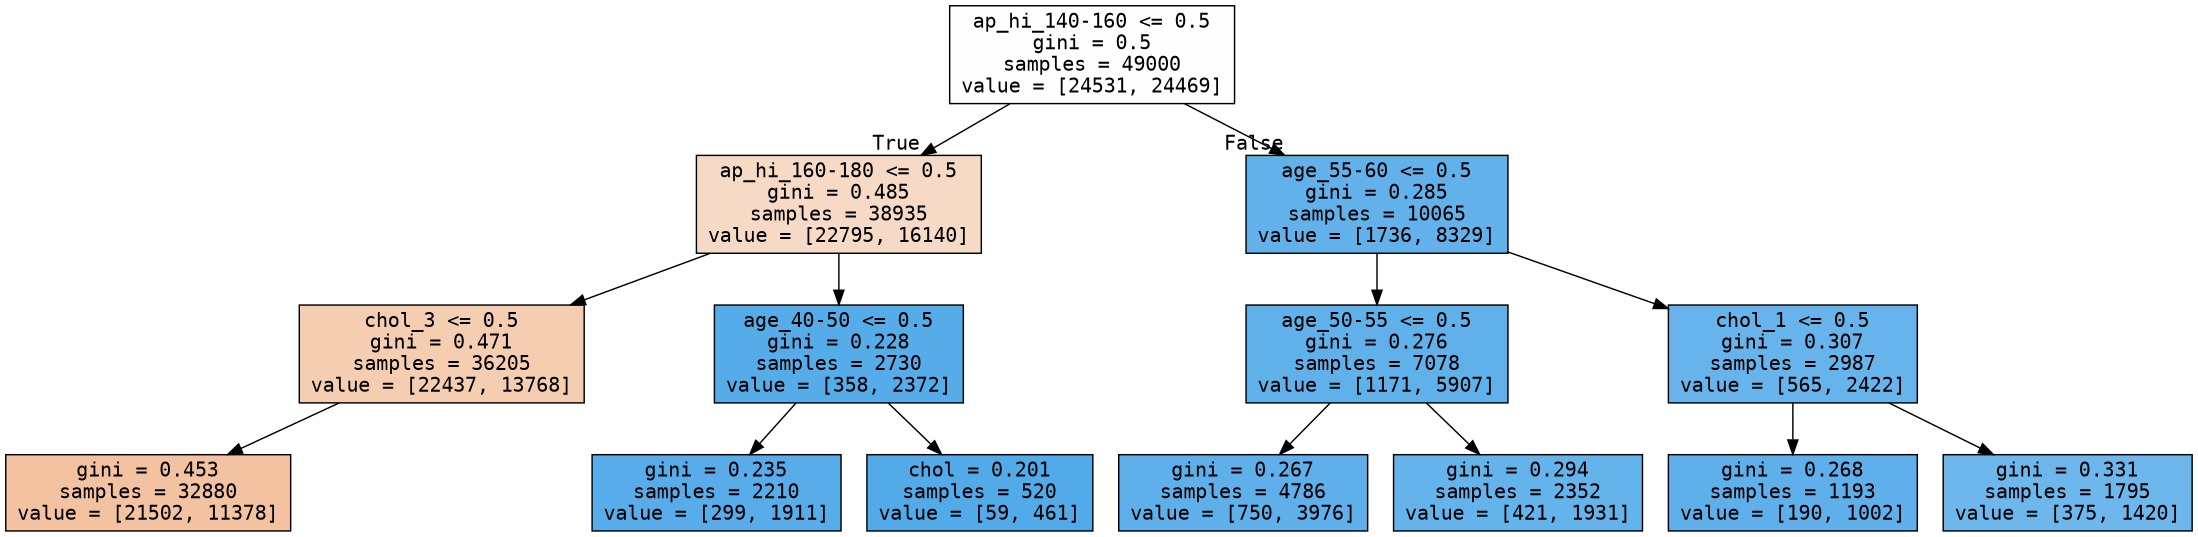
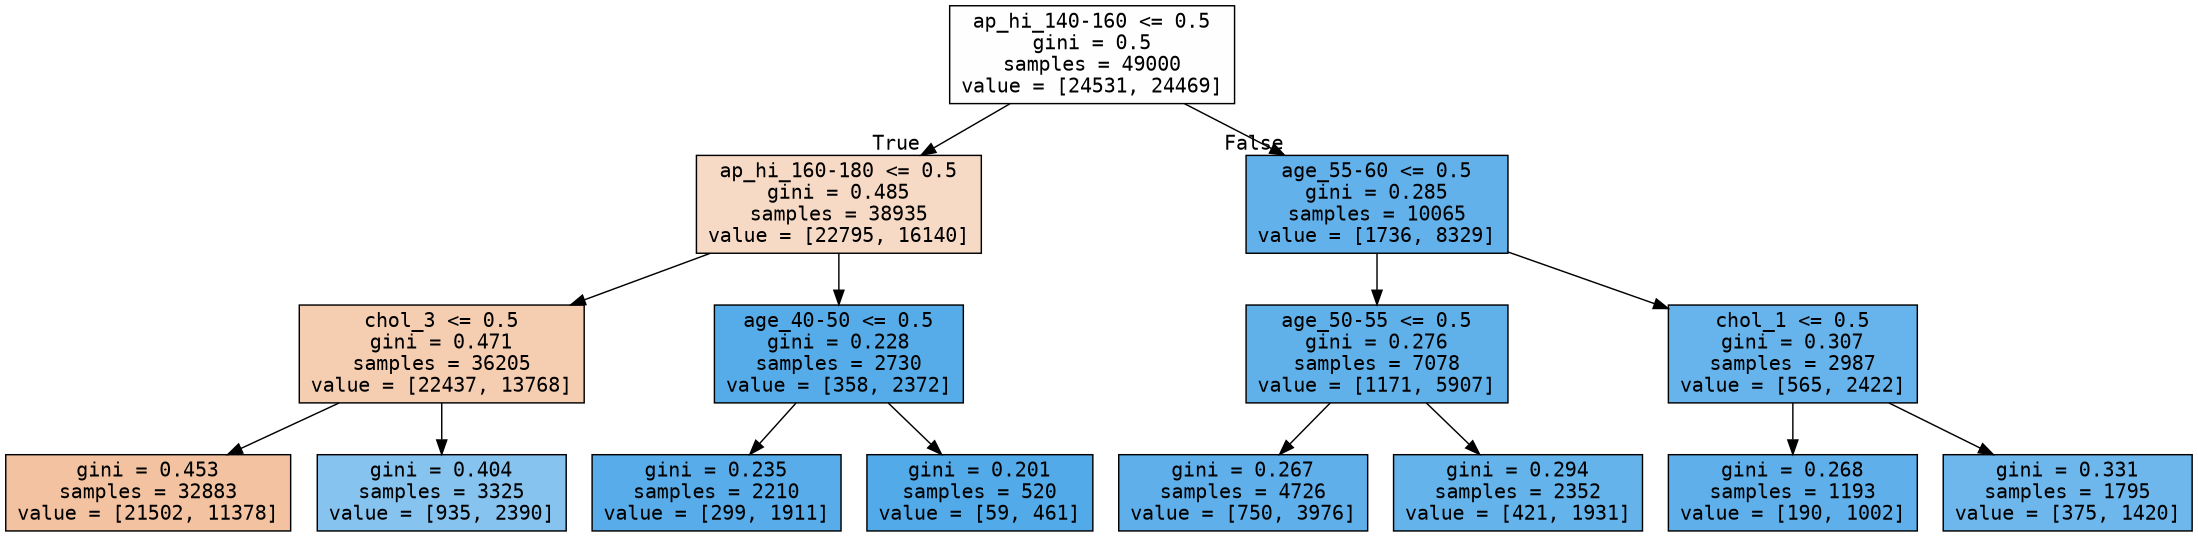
node "gini = 0.453 samples = 32880 value = [21502, 11378]": label "gini = 0.453 samples = 32880 value = [21502, 11378]" -> "gini = 0.453 samples = 32883 value = [21502, 11378]"
node "gini = 0.404 samples = 3325 value = [935, 2390]": added
node "chol = 0.201 samples = 520 value = [59, 461]": label "chol = 0.201 samples = 520 value = [59, 461]" -> "gini = 0.201 samples = 520 value = [59, 461]"
node "gini = 0.267 samples = 4786 value = [750, 3976]": label "gini = 0.267 samples = 4786 value = [750, 3976]" -> "gini = 0.267 samples = 4726 value = [750, 3976]"
